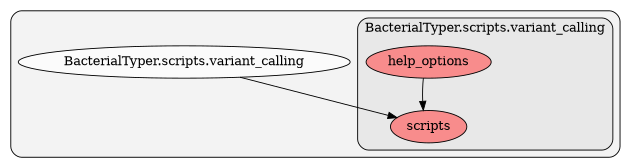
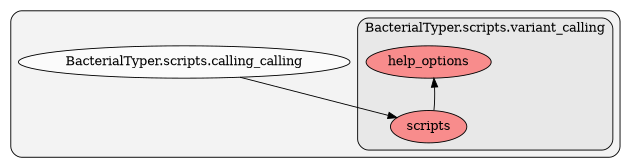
node "BacterialTyper.scripts.variant_calling": label "BacterialTyper.scripts.variant_calling" -> "BacterialTyper.scripts.calling_calling"
edge "help_options" -> "scripts": reversed
